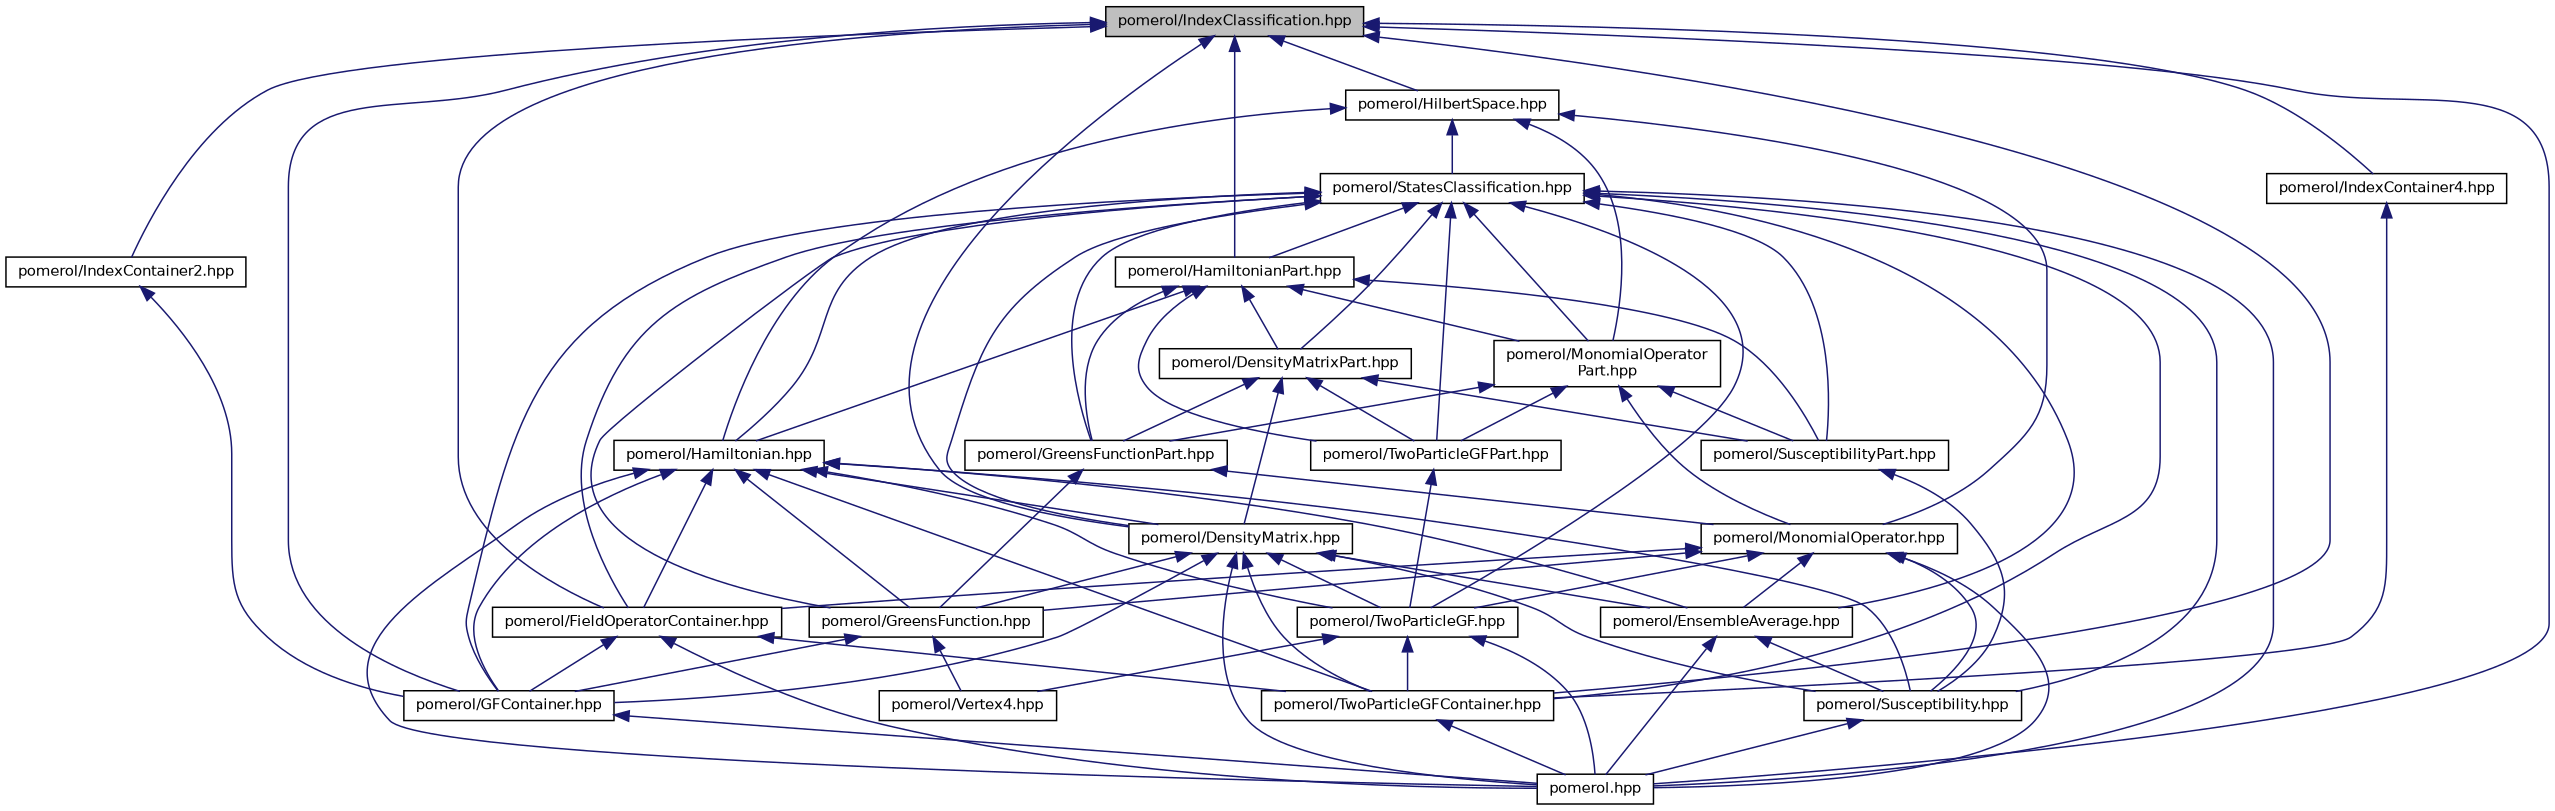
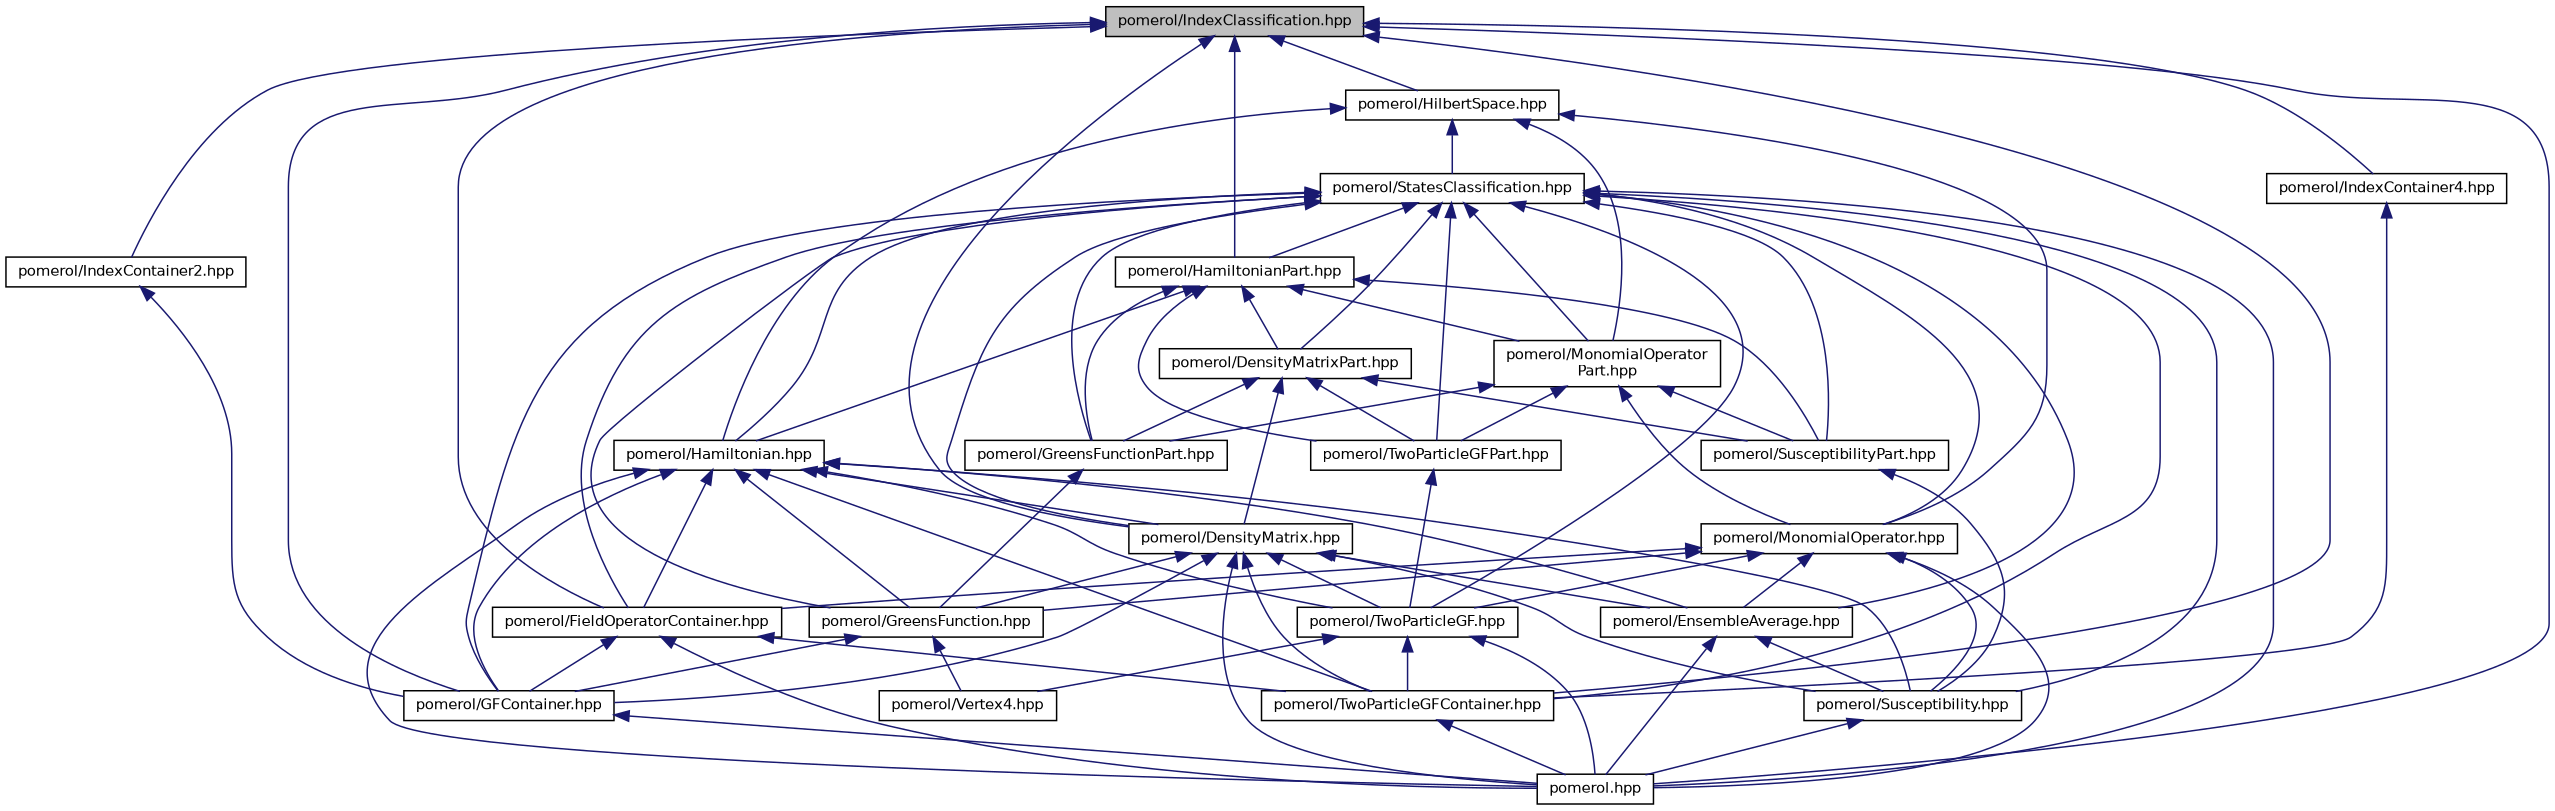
edge "pomerol/MonomialOperator.hpp" -> "pomerol/GreensFunctionPart.hpp": now "pomerol/MonomialOperator.hpp" -> "pomerol/StatesClassification.hpp"
